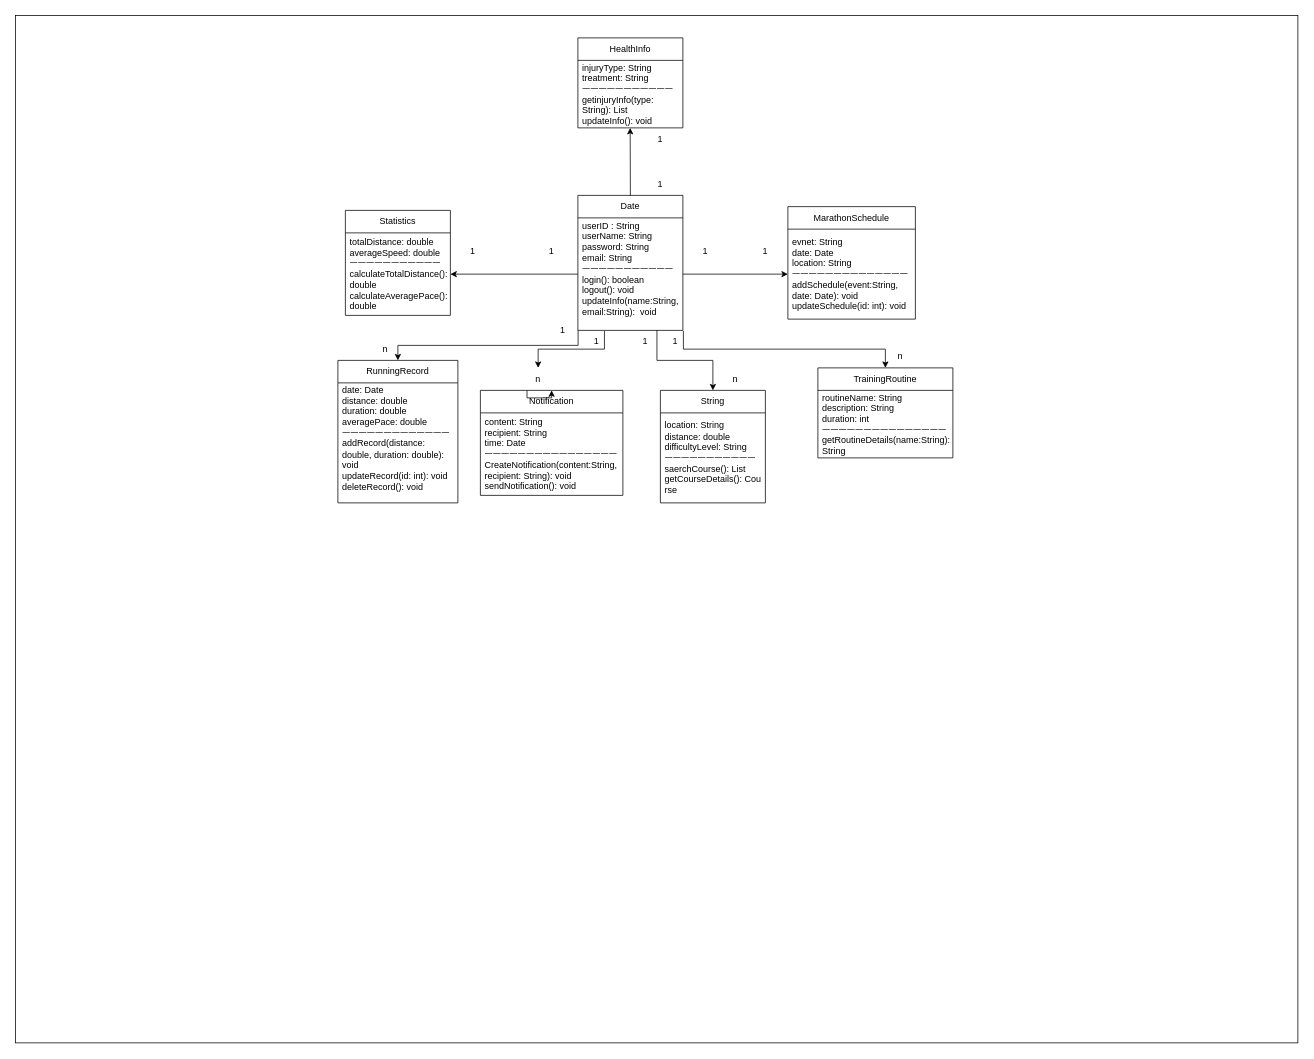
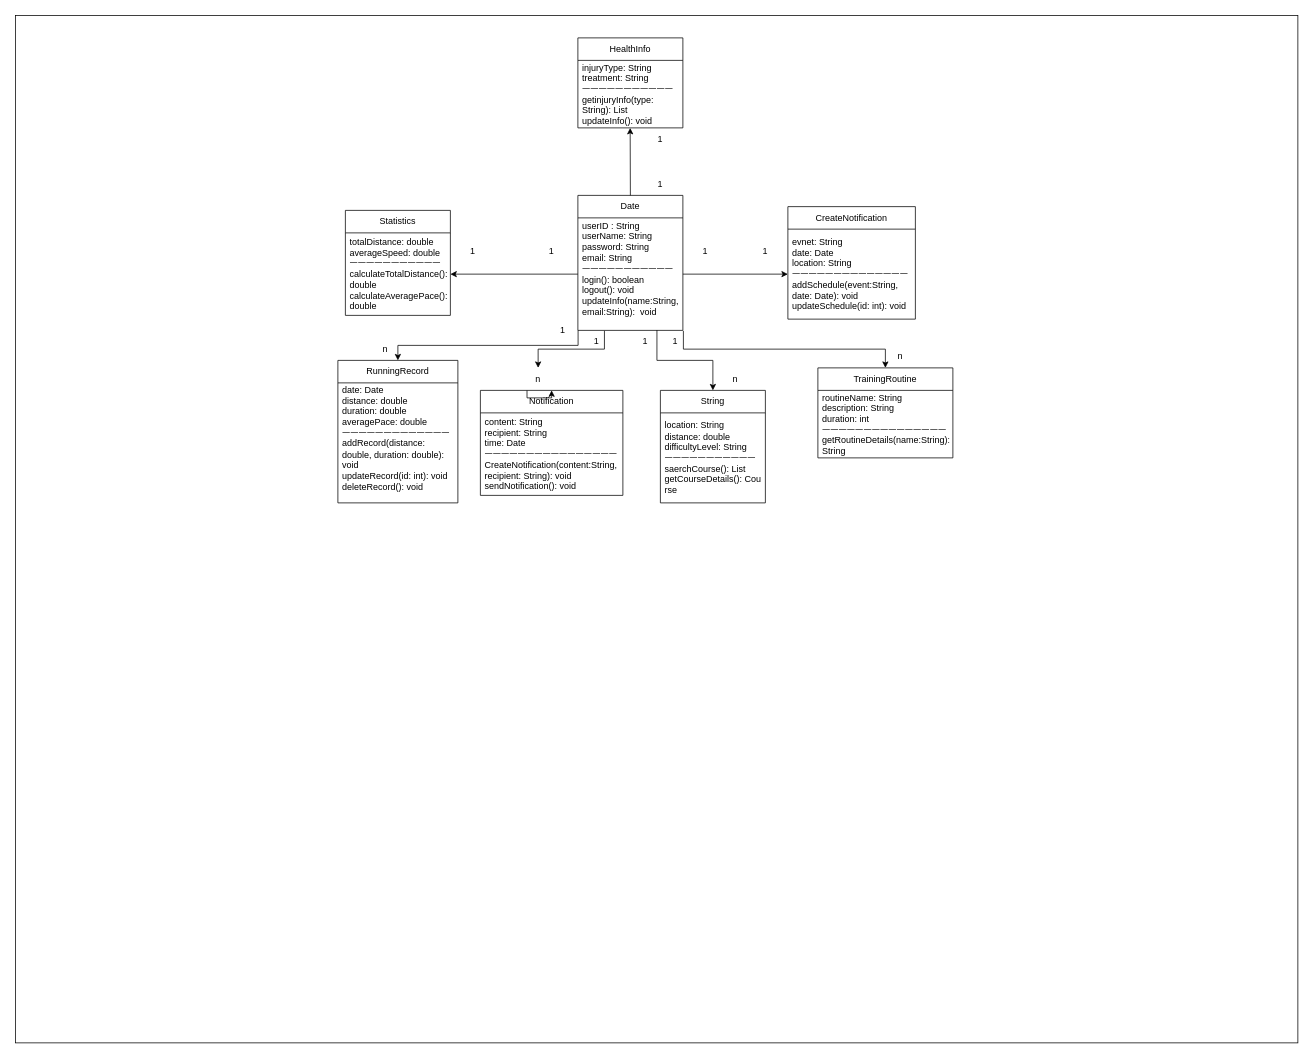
node "MarathonSchedule": label "MarathonSchedule" -> "CreateNotification"
